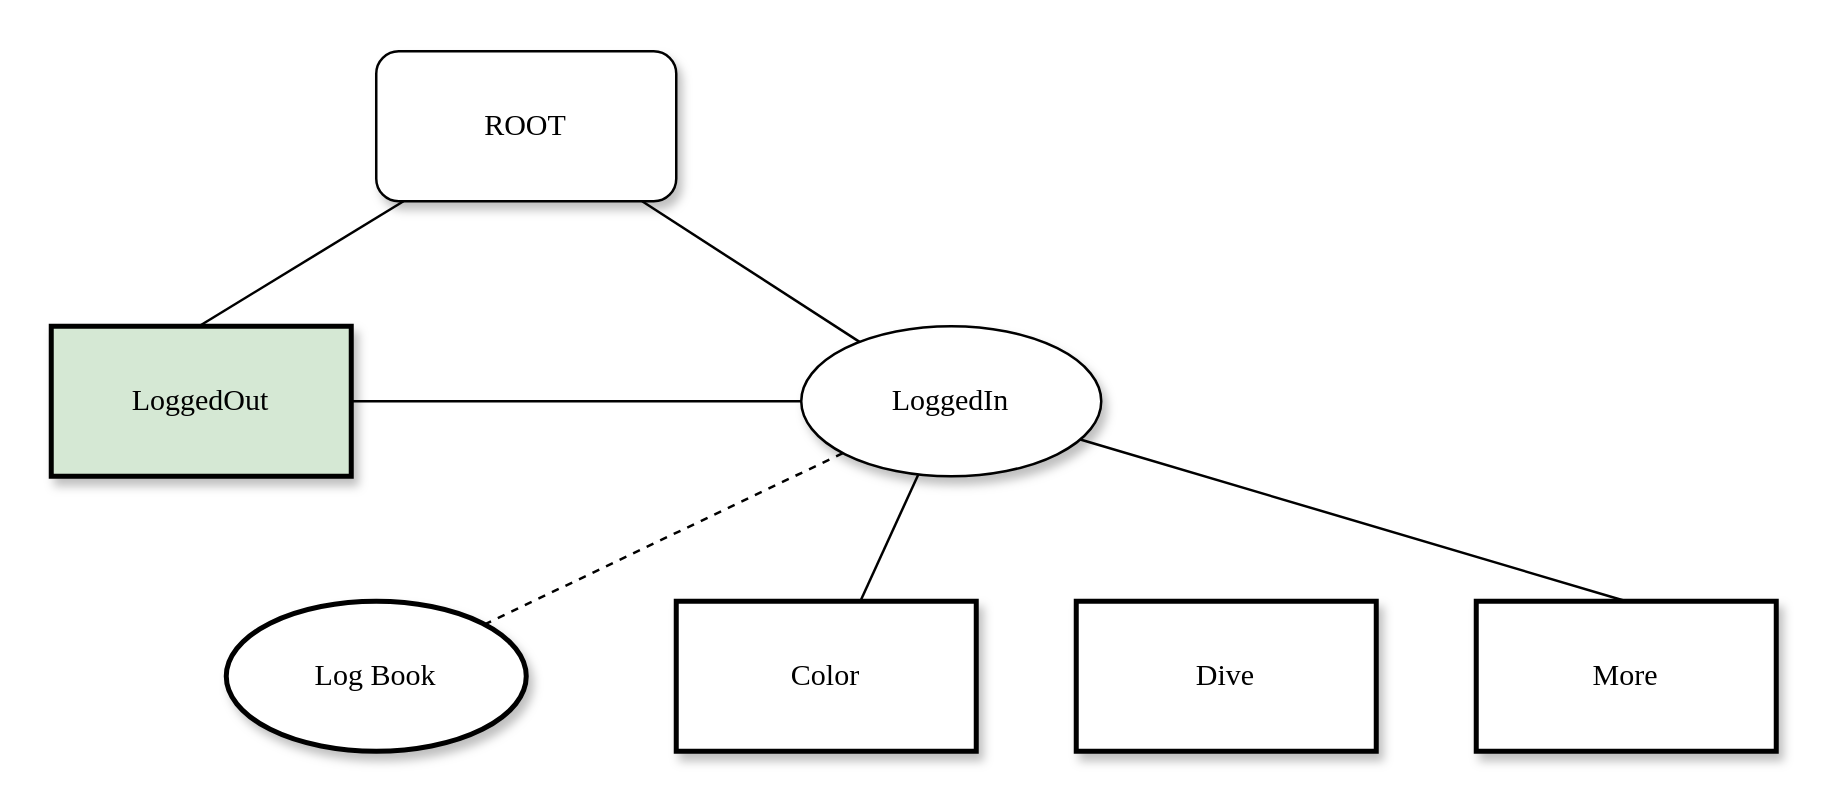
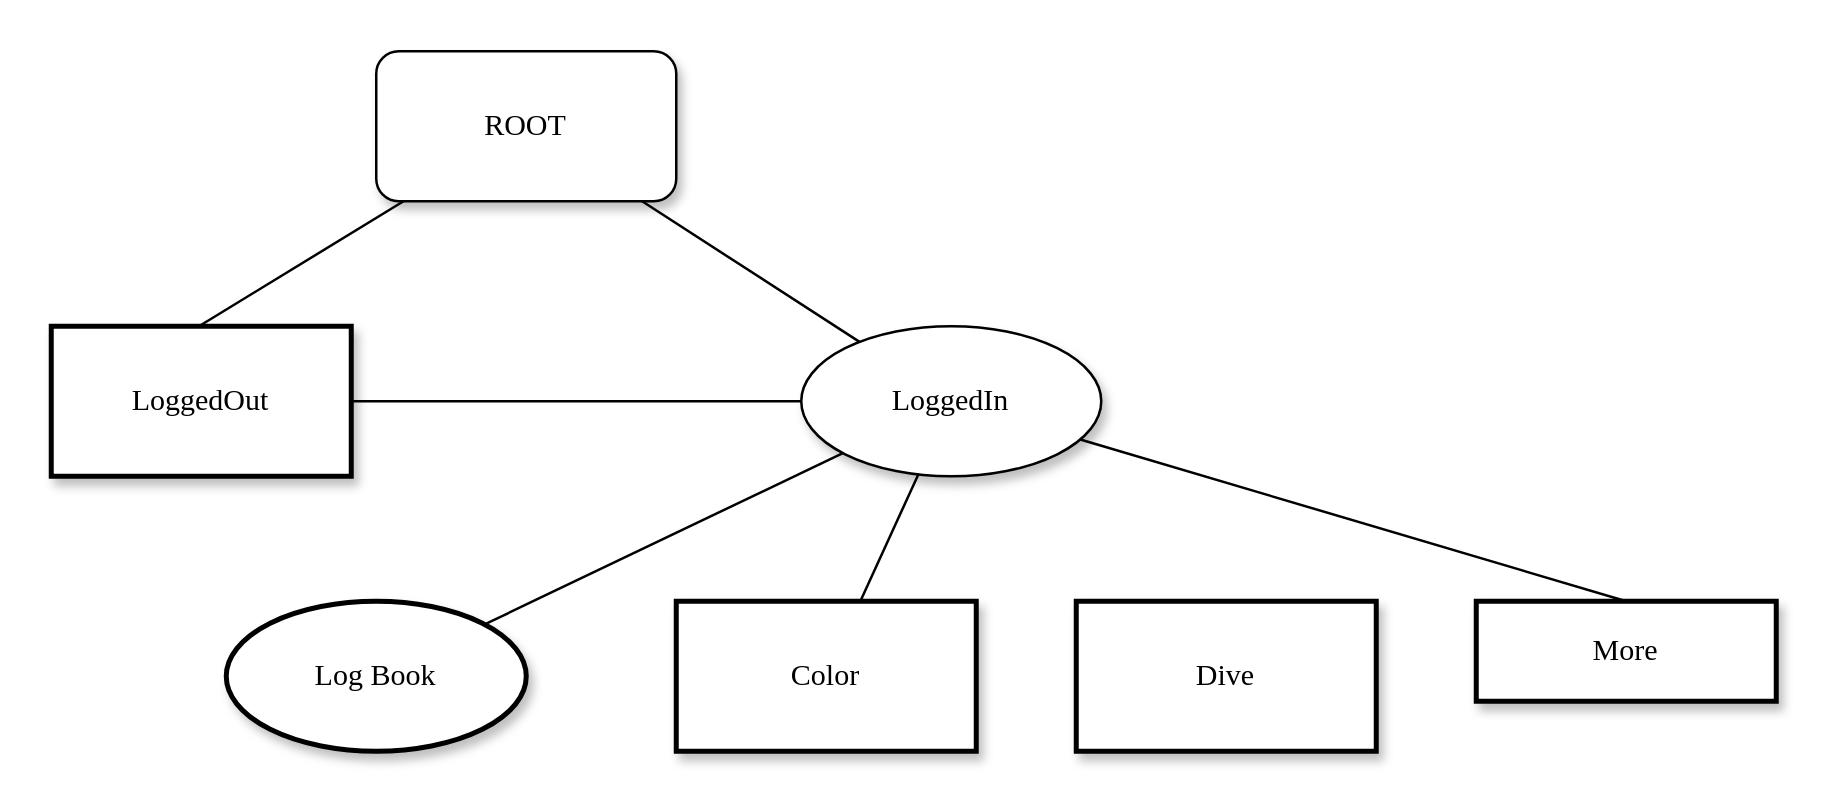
node "LoggedOut": fillcolor #d5e8d4 -> #ffffff
edge "LoggedIn" -- "Log Book": style dashed -> solid
node "More": size 300x150 -> 300x100
